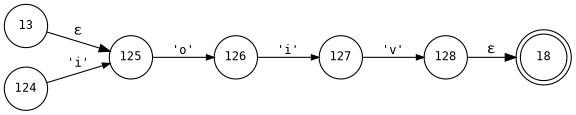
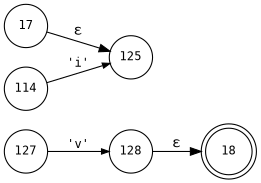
node "13": label "13" -> "17"
node "126": removed
node "124": label "124" -> "114"
